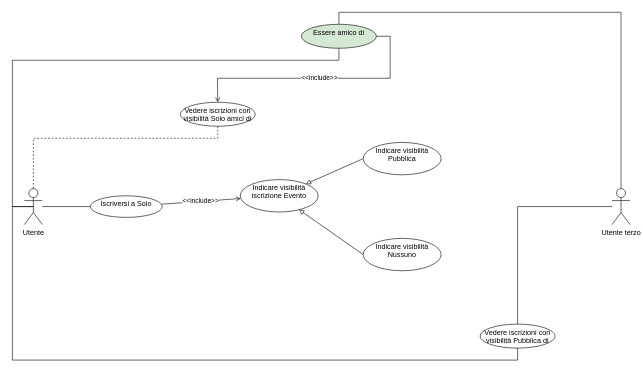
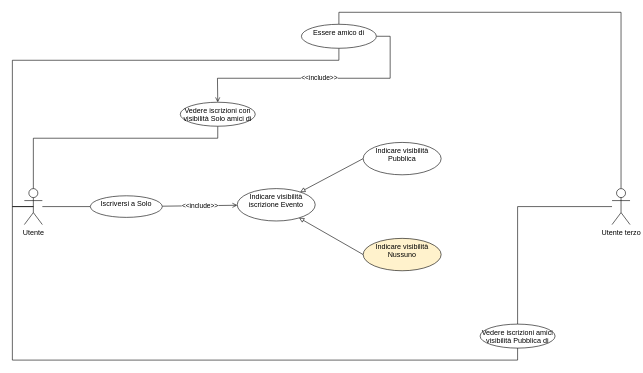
node "Essere amico di": fillcolor #d5e8d4 -> #ffffff
edge "Vedere iscrizioni con visibilità Solo amici di" -- "Utente": style dashed -> solid
node "Indicare visibilità iscrizione Evento": moved (279, 196) -> (276, 205)
node "Indicare visibilità Nussuno": fillcolor #ffffff -> #fff2cc
node "Vedere iscrizioni con visibilità Pubblica di": label "Vedere iscrizioni con visibilità Pubblica di" -> "Vedere iscrizioni amici visibilità Pubblica di"
